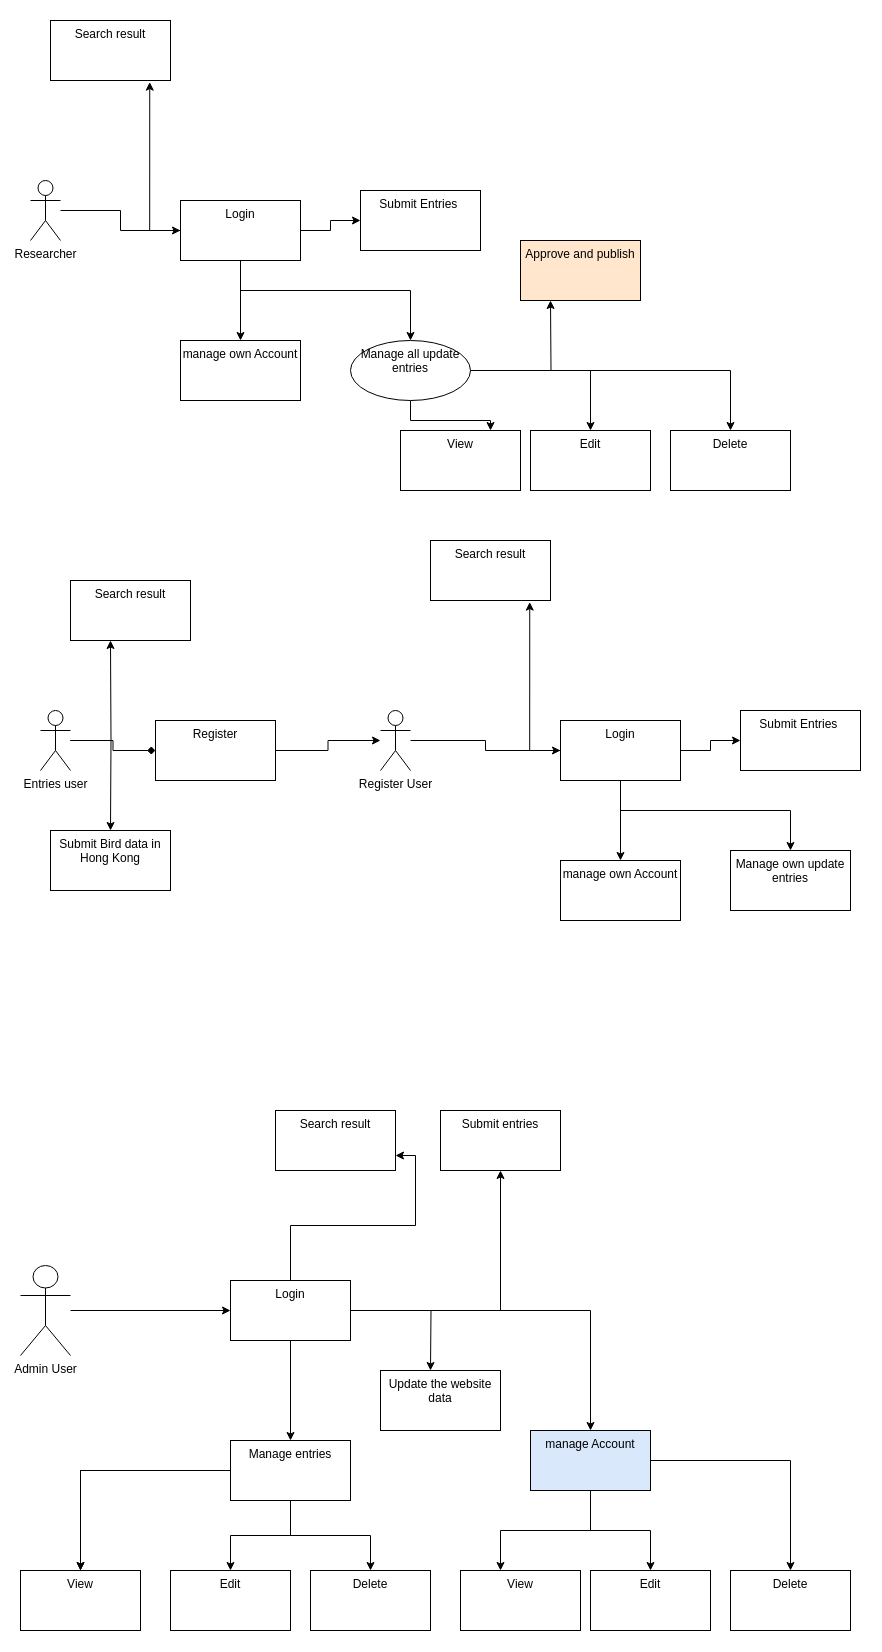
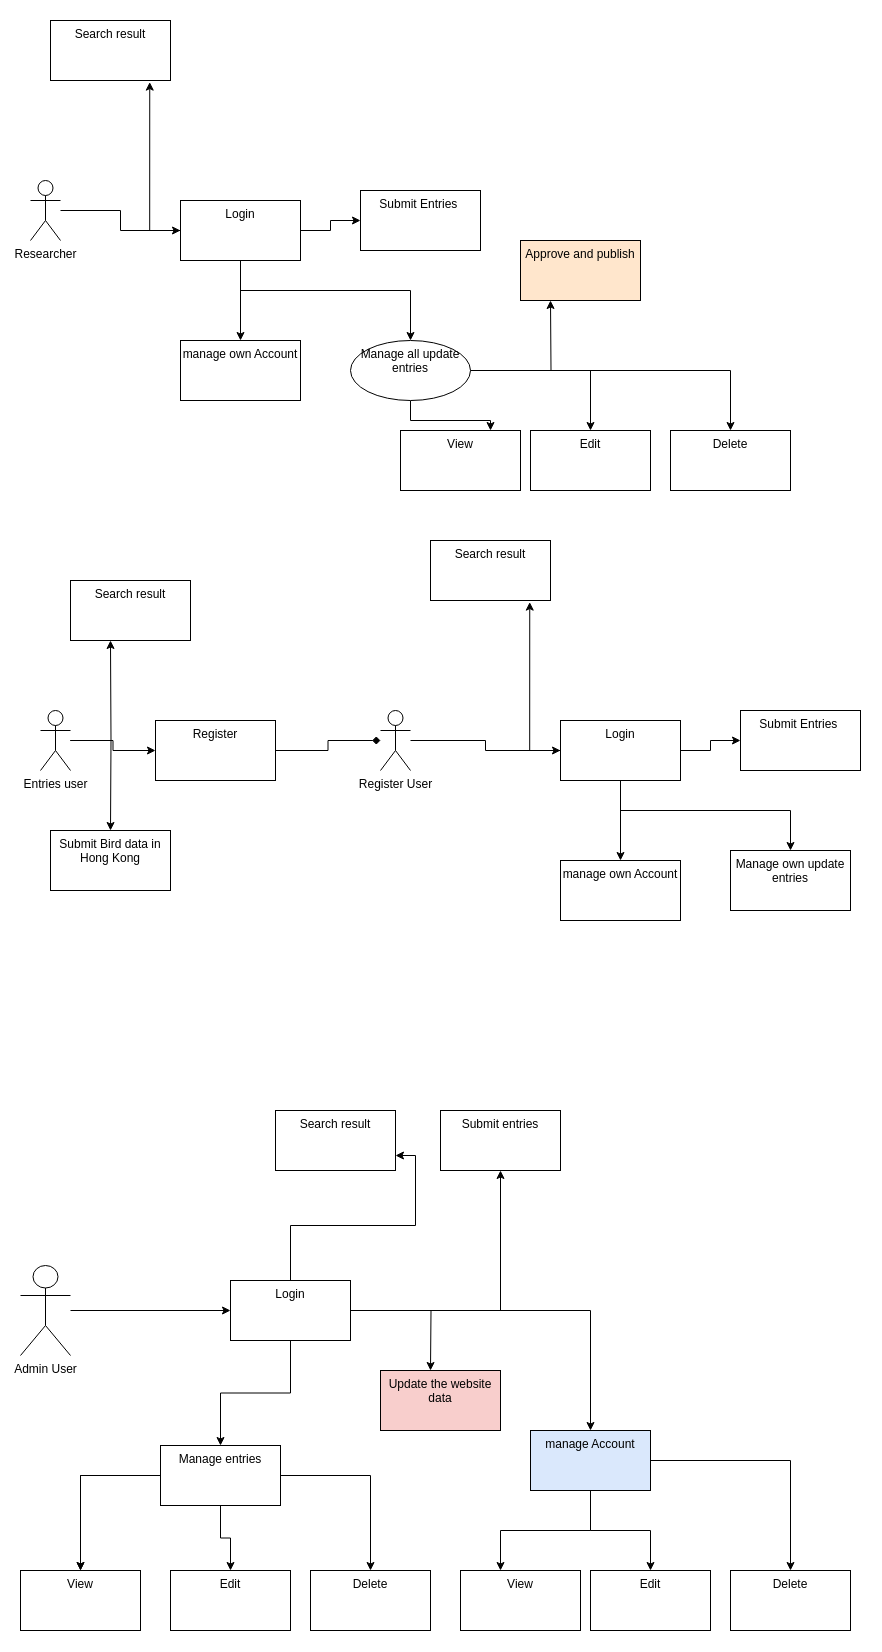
edge "Register" -> "Register User": arrowhead classic -> diamond
edge "Entries user" -> "Register": arrowhead diamond -> classic
node "Update the website data": fillcolor #ffffff -> #f8cecc
node "Manage entries": moved (291, 1471) -> (221, 1476)
